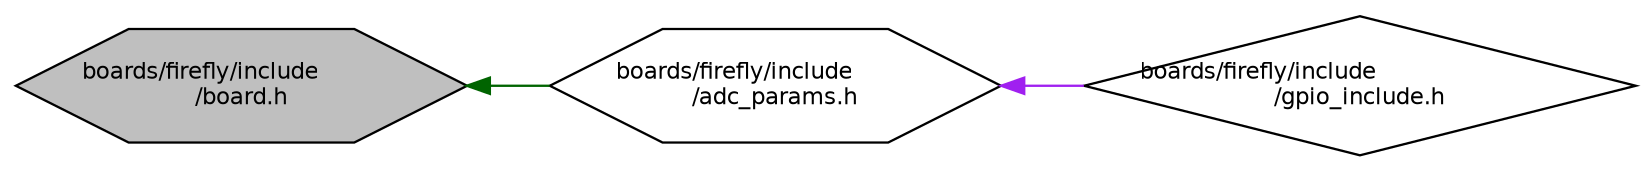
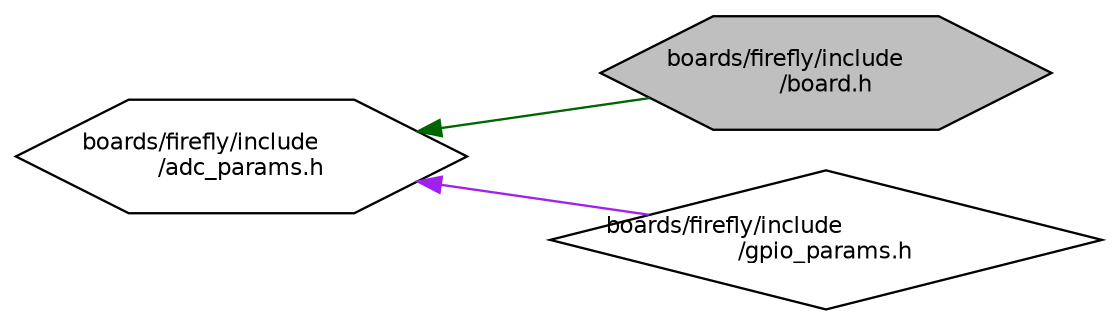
edge "boards/firefly/include /adc_params.h" -> "boards/firefly/include /board.h": reversed
node "boards/firefly/include /gpio_include.h": label "boards/firefly/include /gpio_include.h" -> "boards/firefly/include /gpio_params.h"
